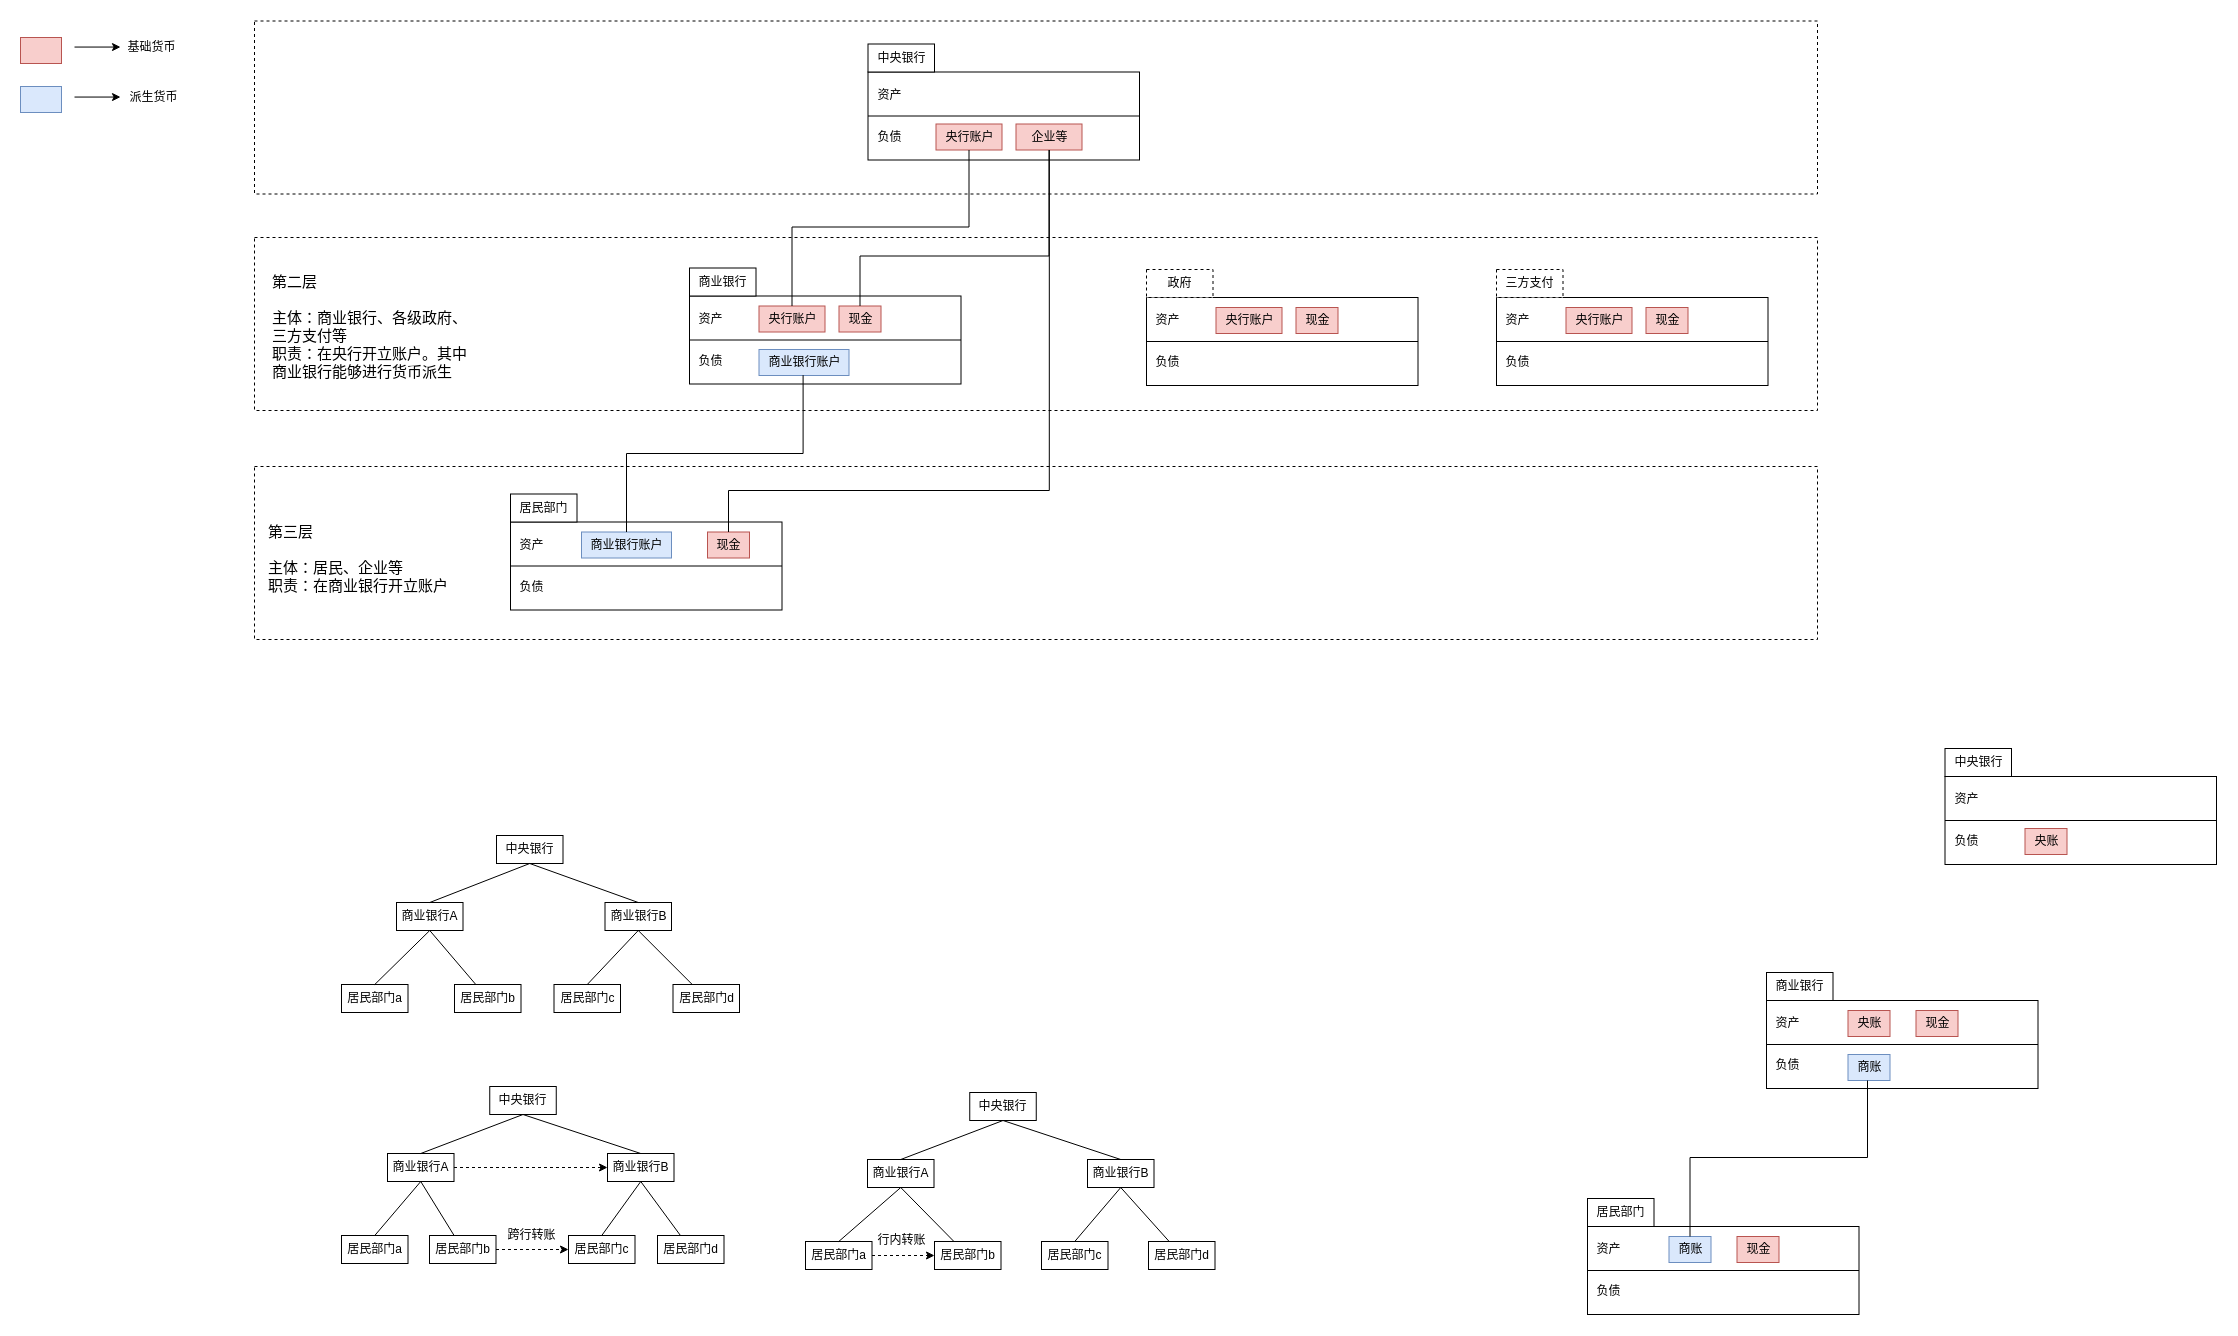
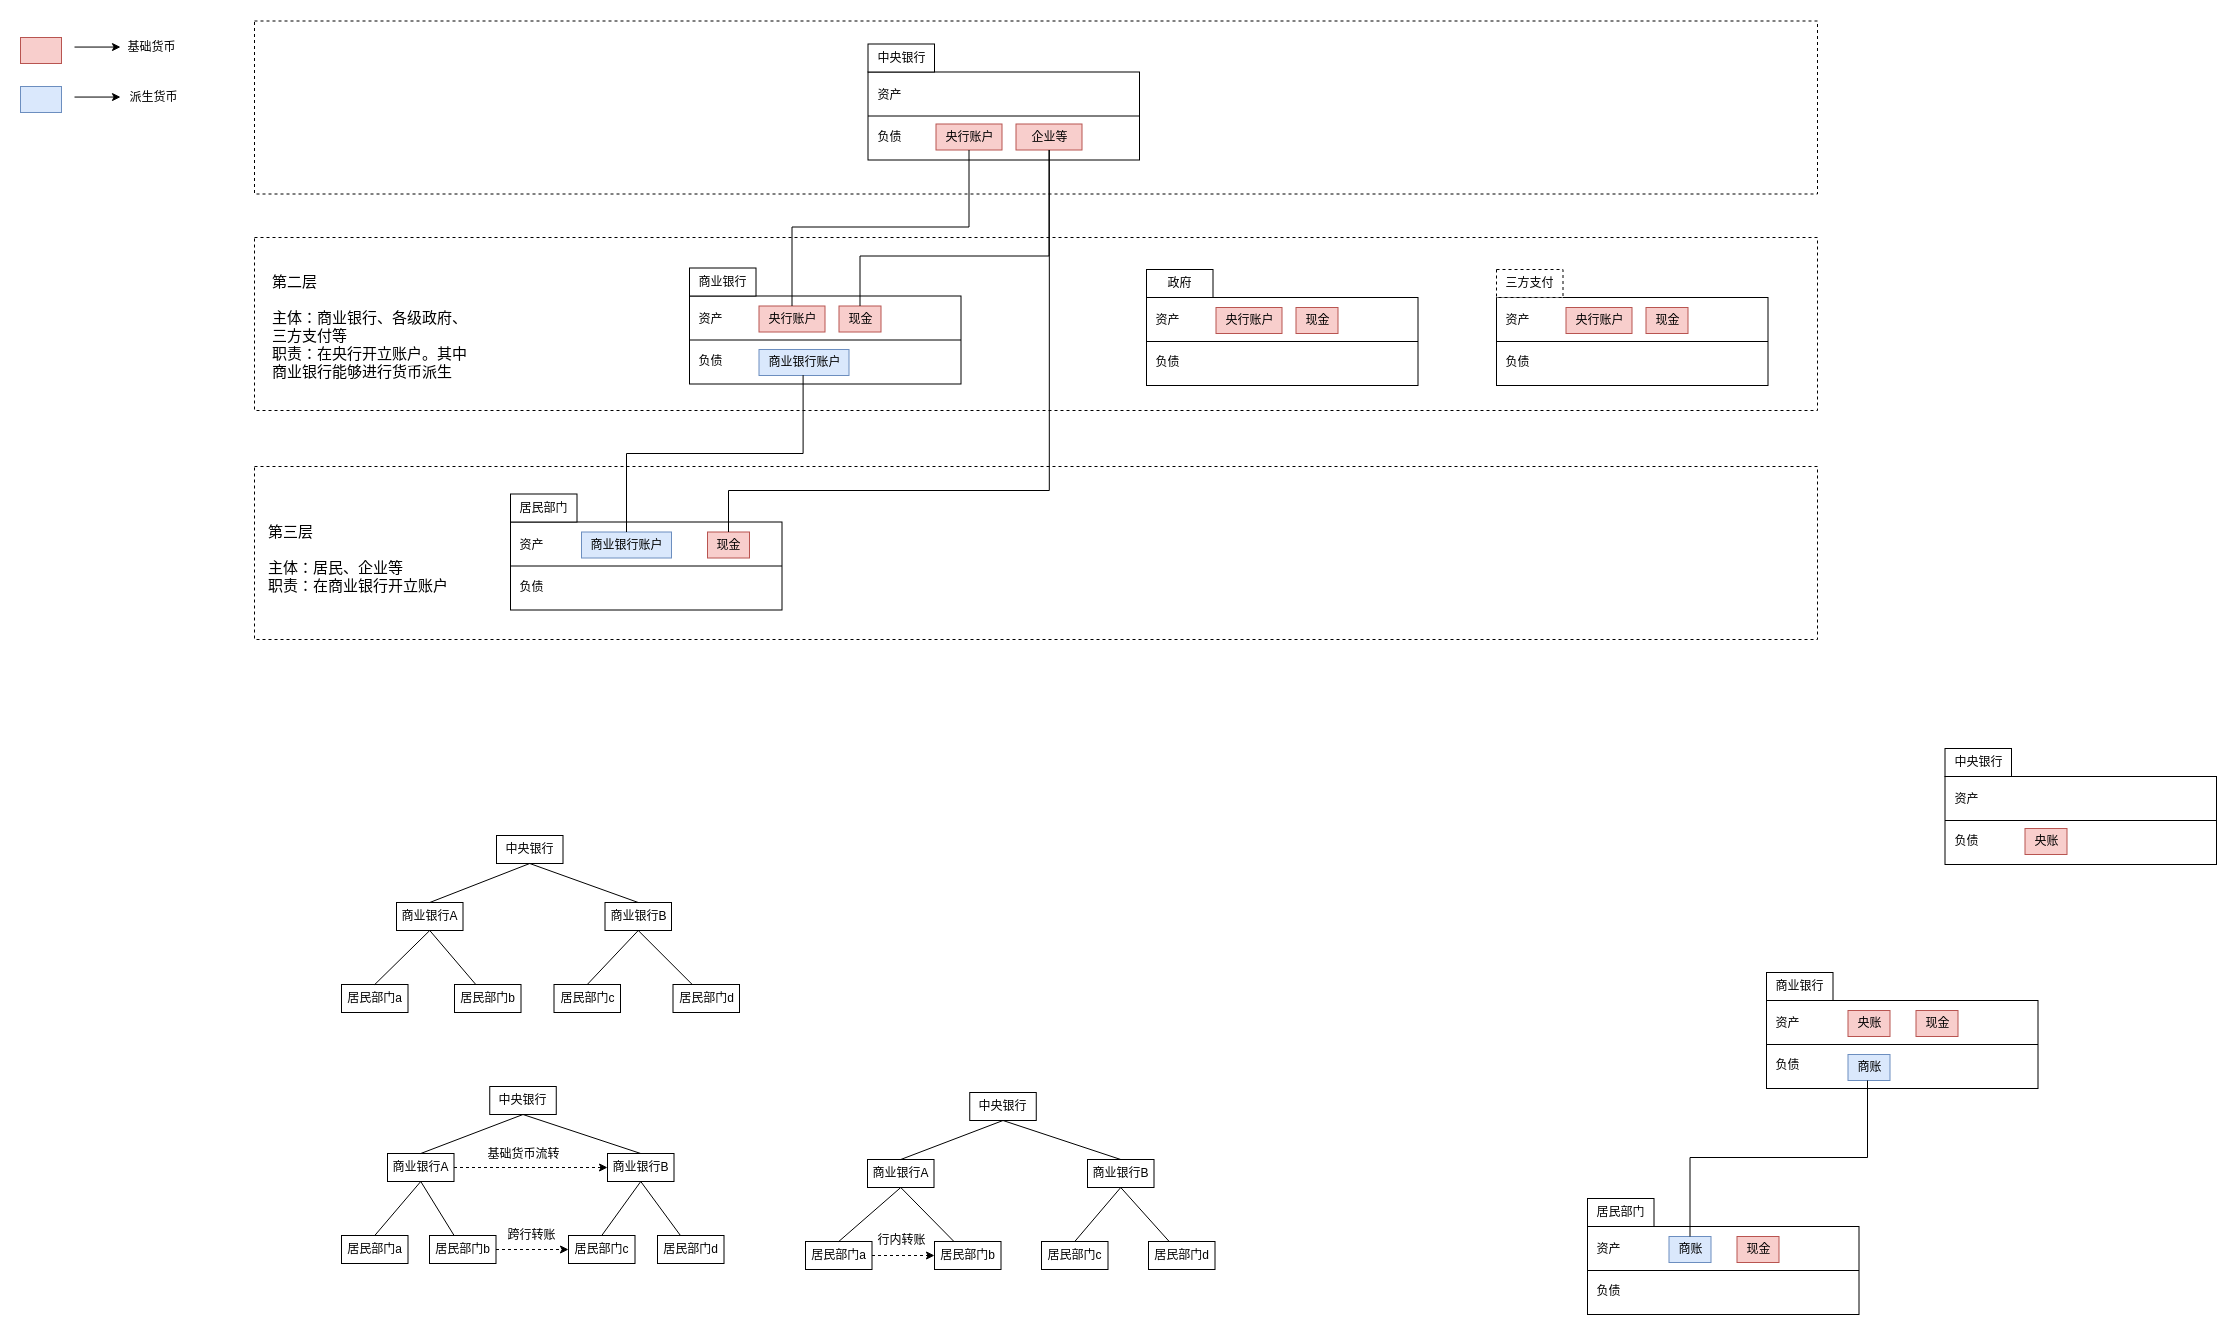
node "政府": style dashed -> solid
node "基础货币流转": added
